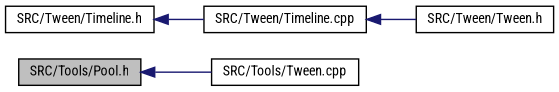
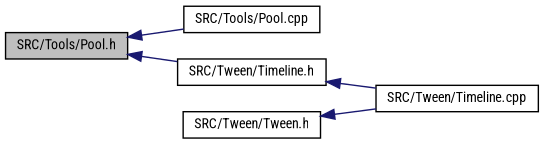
edge "SRC/Tween/Tween.h" -> "SRC/Tween/Timeline.cpp": reversed
edge "SRC/Tween/Timeline.h" -> "SRC/Tools/Pool.h": added
node "SRC/Tools/Tween.cpp": label "SRC/Tools/Tween.cpp" -> "SRC/Tools/Pool.cpp"
